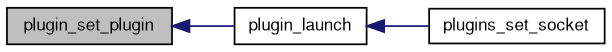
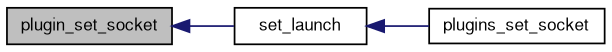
node "plugin_set_plugin": label "plugin_set_plugin" -> "plugin_set_socket"
node "plugin_launch": label "plugin_launch" -> "set_launch"
